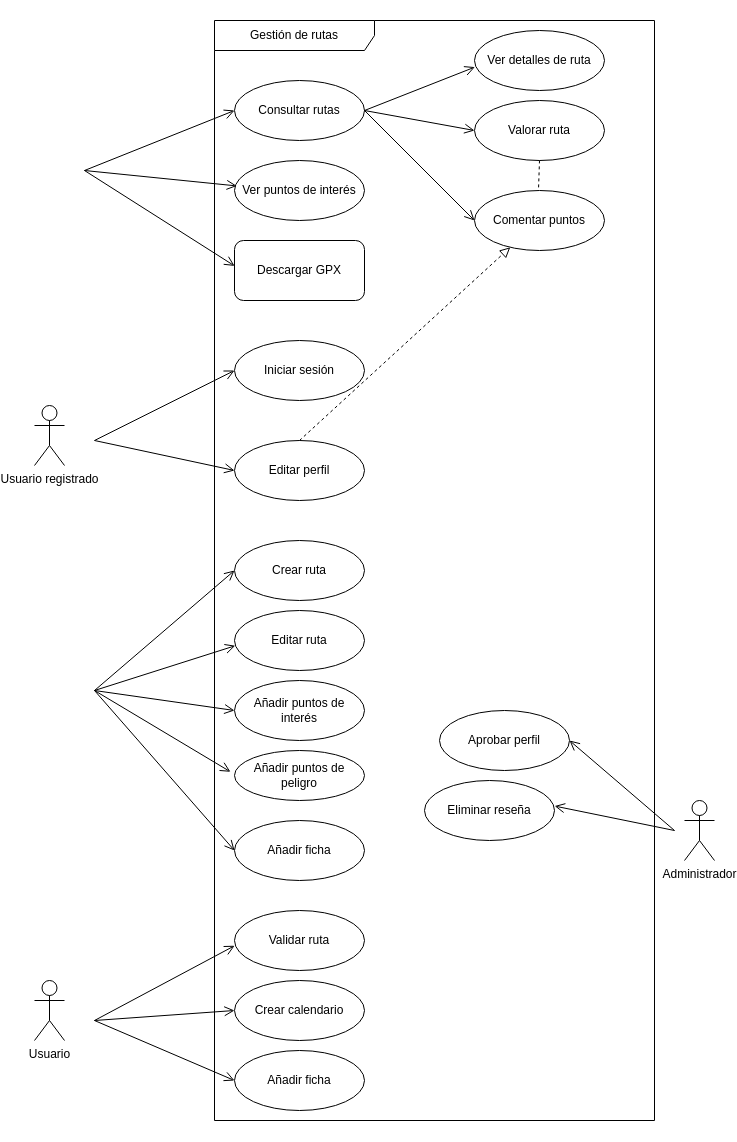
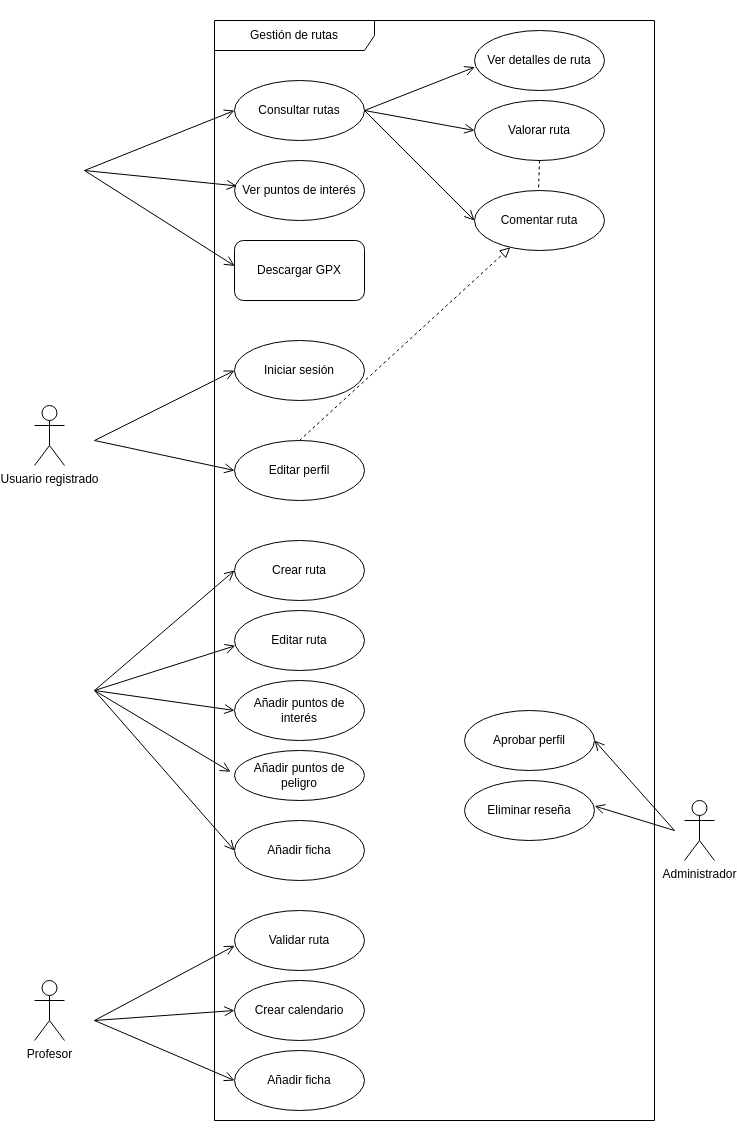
node "Comentar puntos": label "Comentar puntos" -> "Comentar ruta"
node "Aprobar perfil": moved (505, 741) -> (530, 741)
node "Eliminar reseña": moved (490, 811) -> (530, 811)
node "Usuario": label "Usuario" -> "Profesor"
